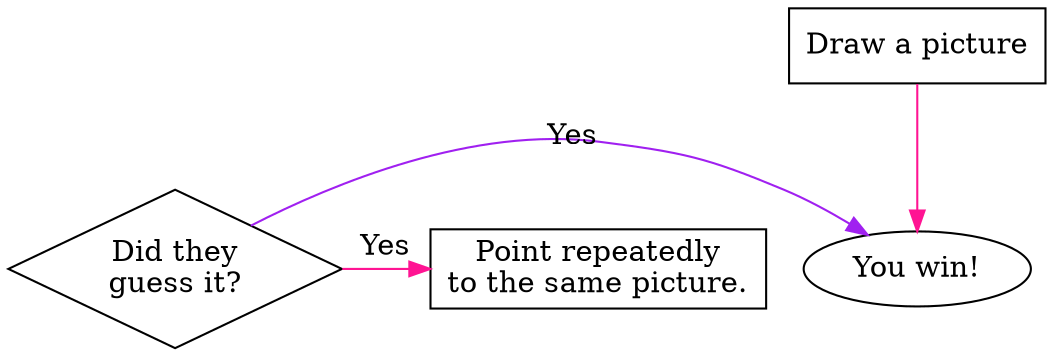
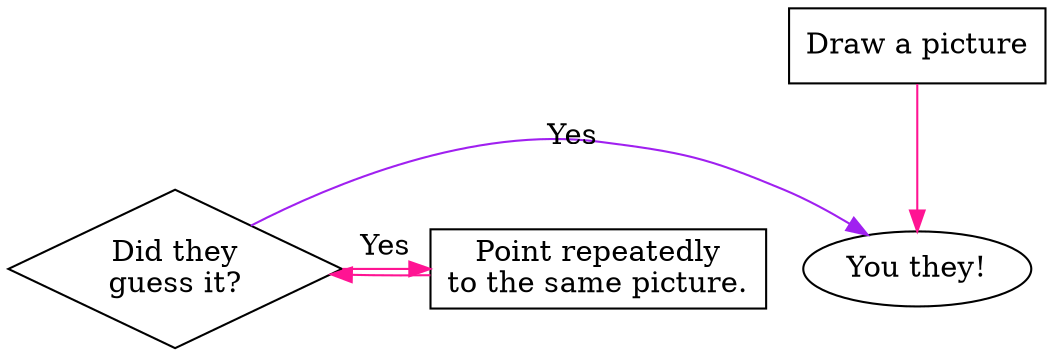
node "You win!": label "You win!" -> "You they!"
edge "Point repeatedly to the same picture." -> "Did they guess it?": added
